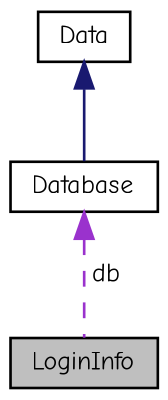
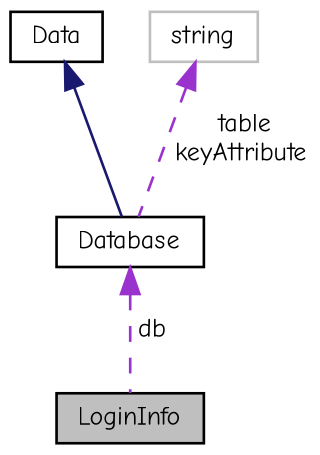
node "string": added
